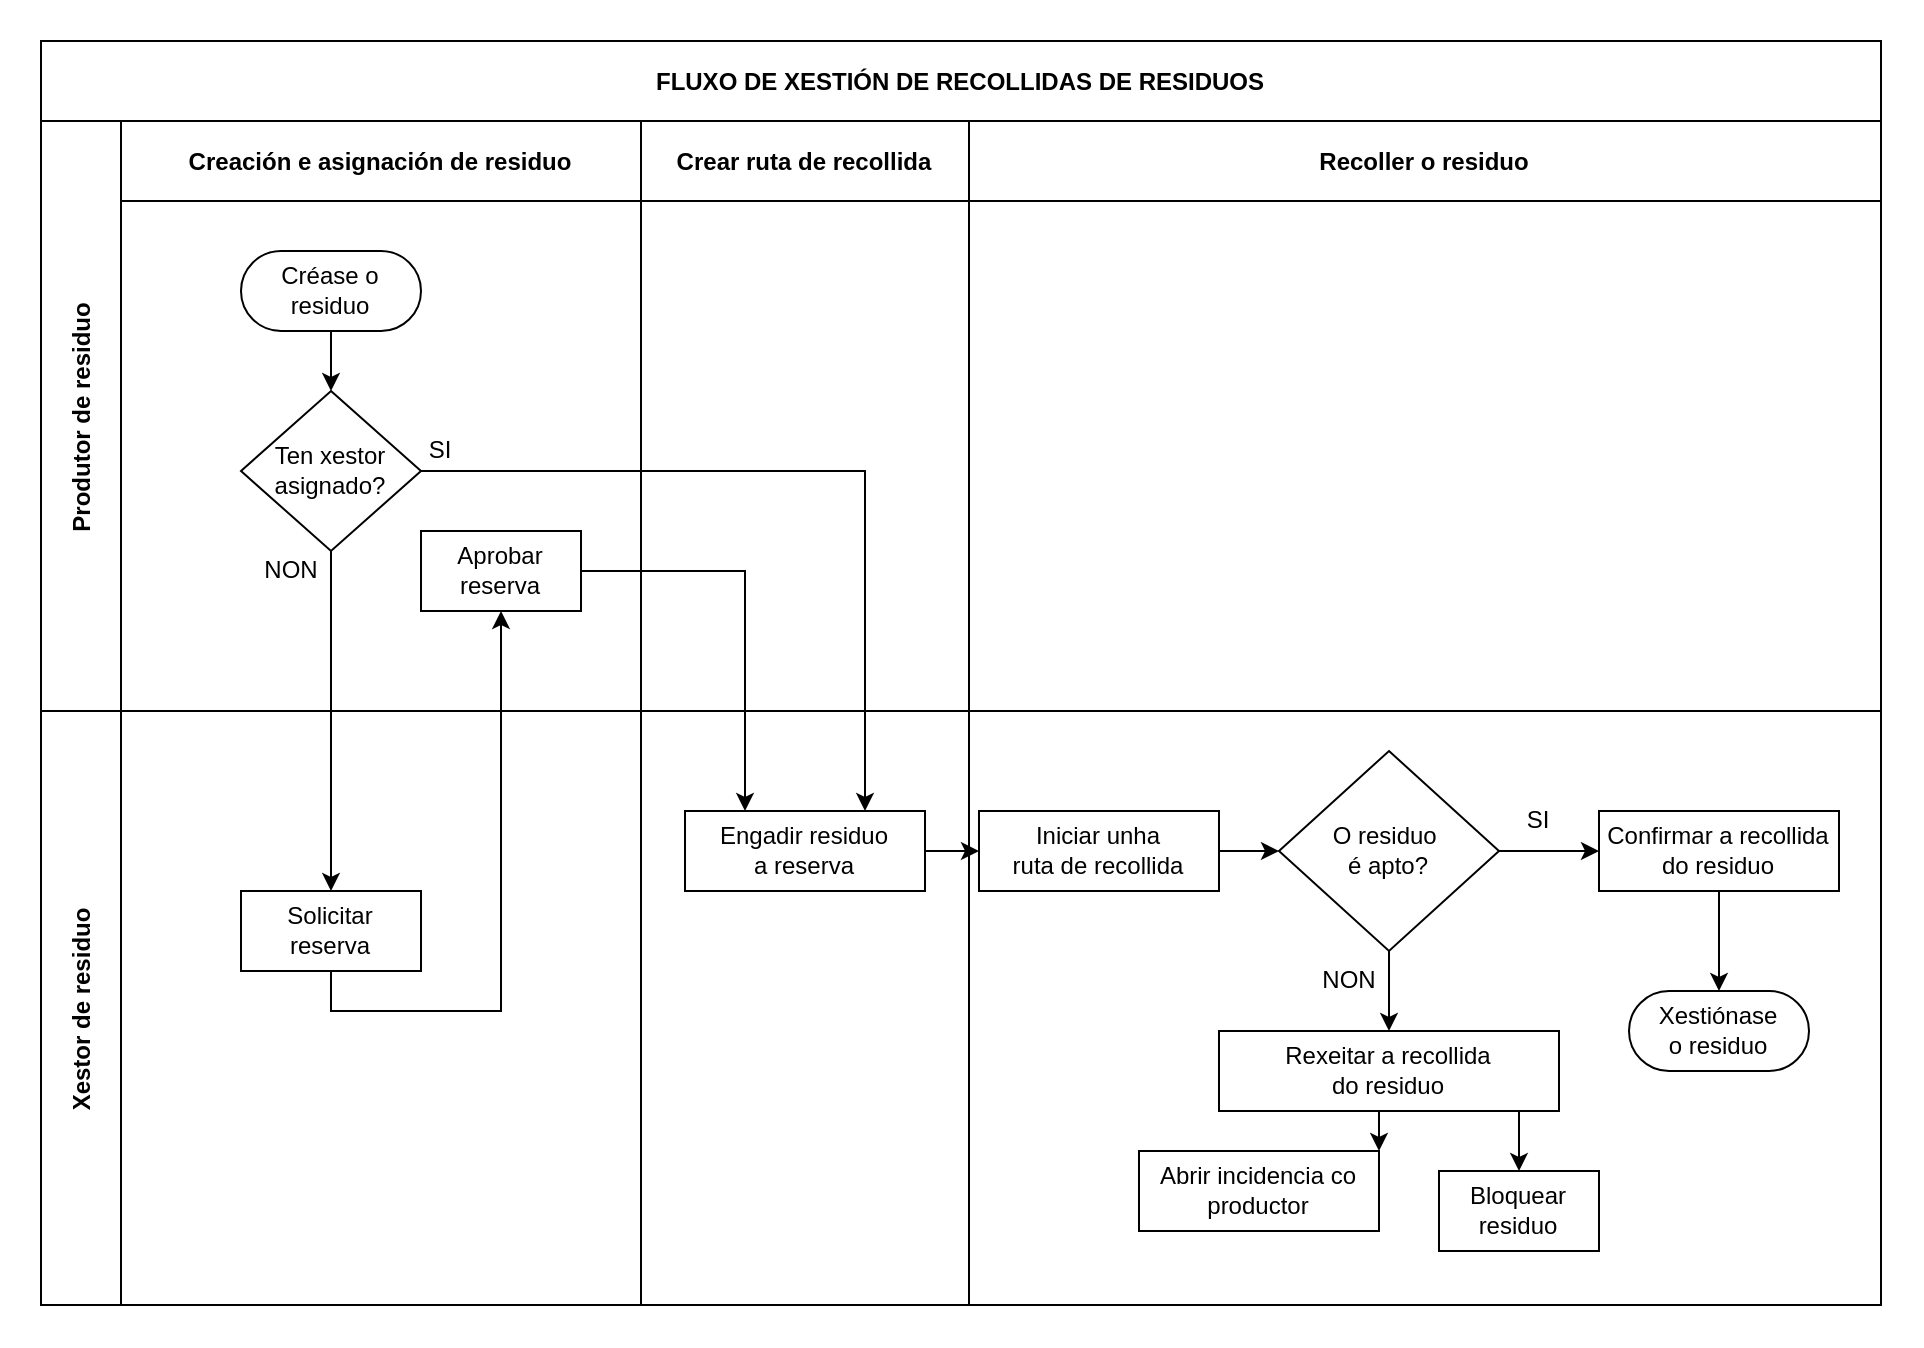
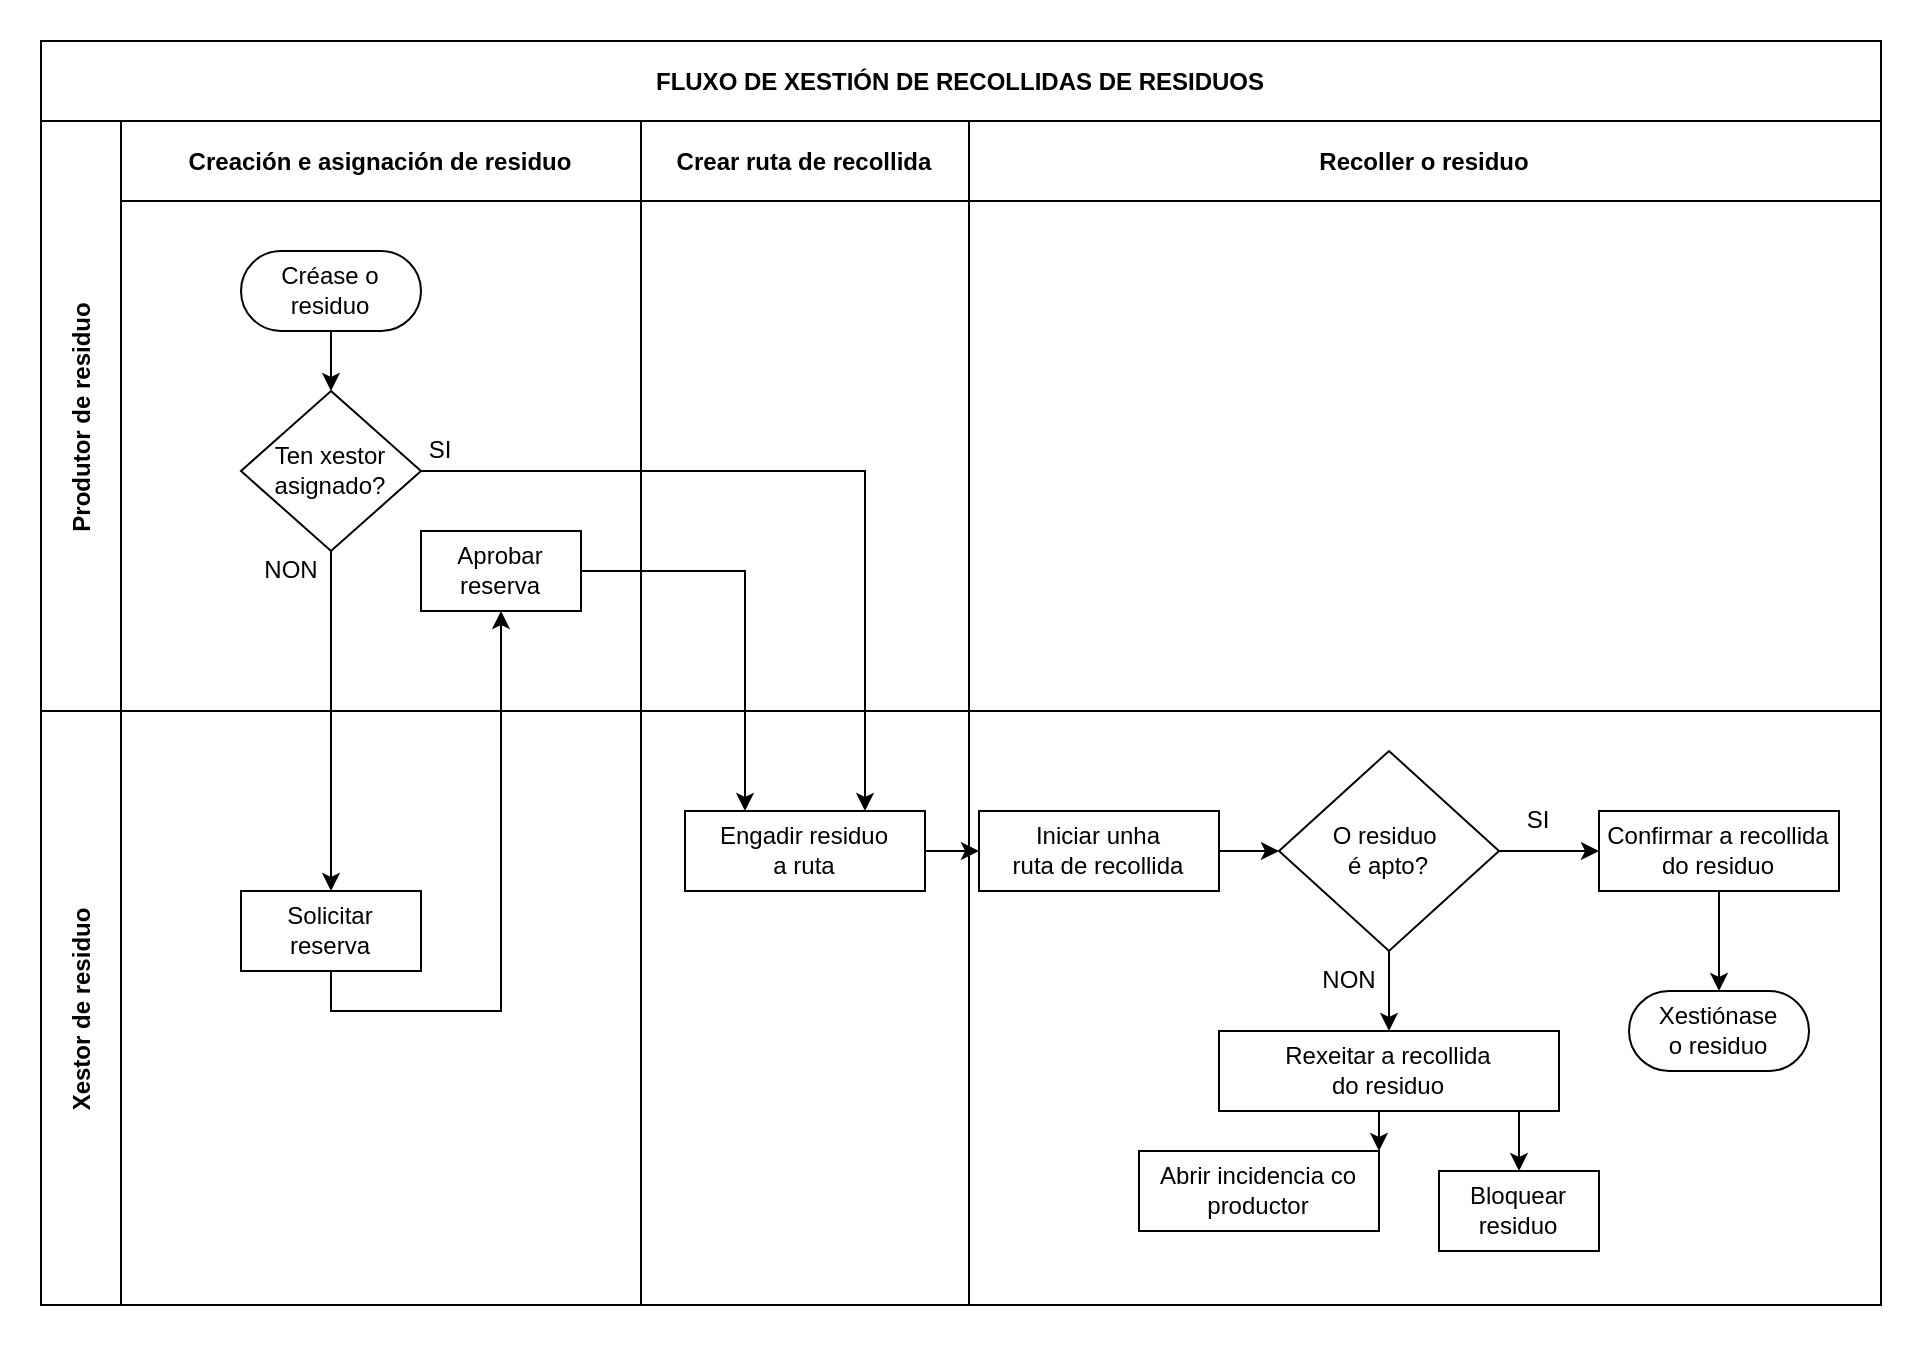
node "Engadir residuo a reserva": label "Engadir residuo a reserva" -> "Engadir residuo a ruta"
